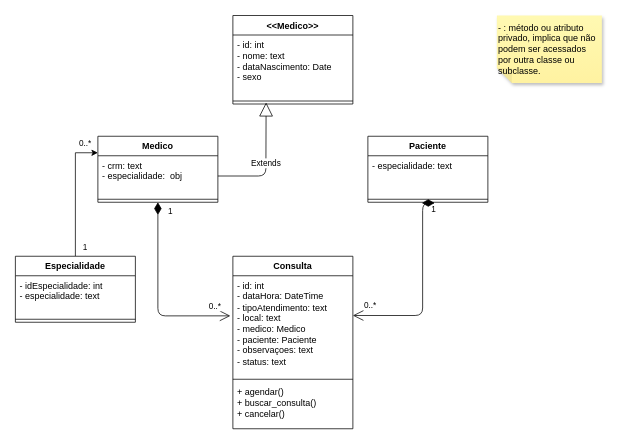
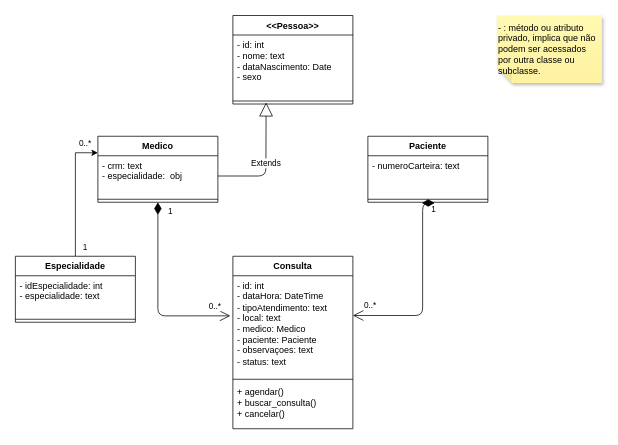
node "<<Medico>>": label "<<Medico>>" -> "<<Pessoa>>"
node "- especialidade: text": label "- especialidade: text" -> "- numeroCarteira: text"
